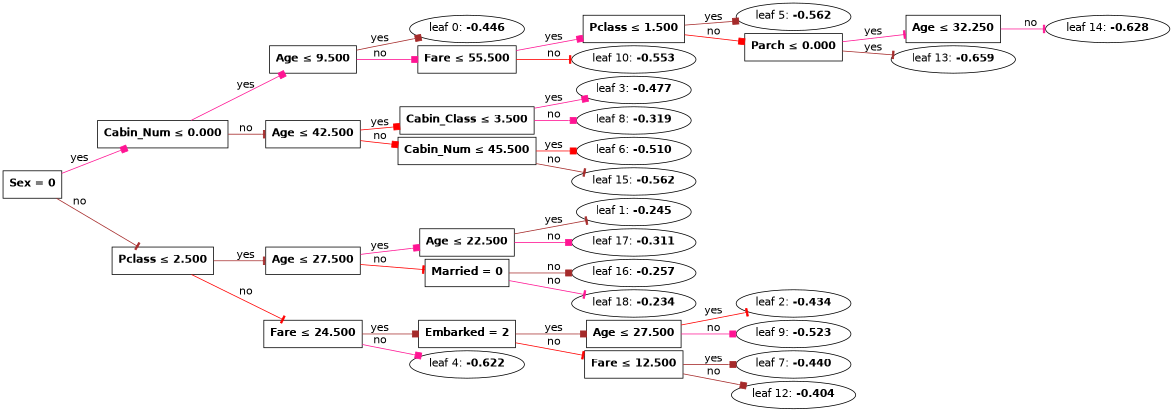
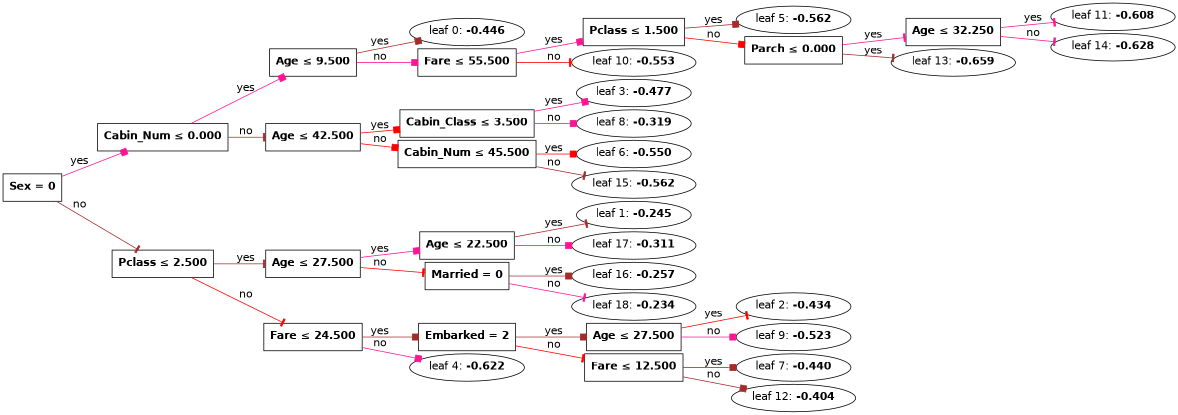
node "leaf 11:": added
node "leaf 6:": text "-0.510" -> "-0.550"
edge "Married" -> "leaf 16:": label "no" -> "yes"
